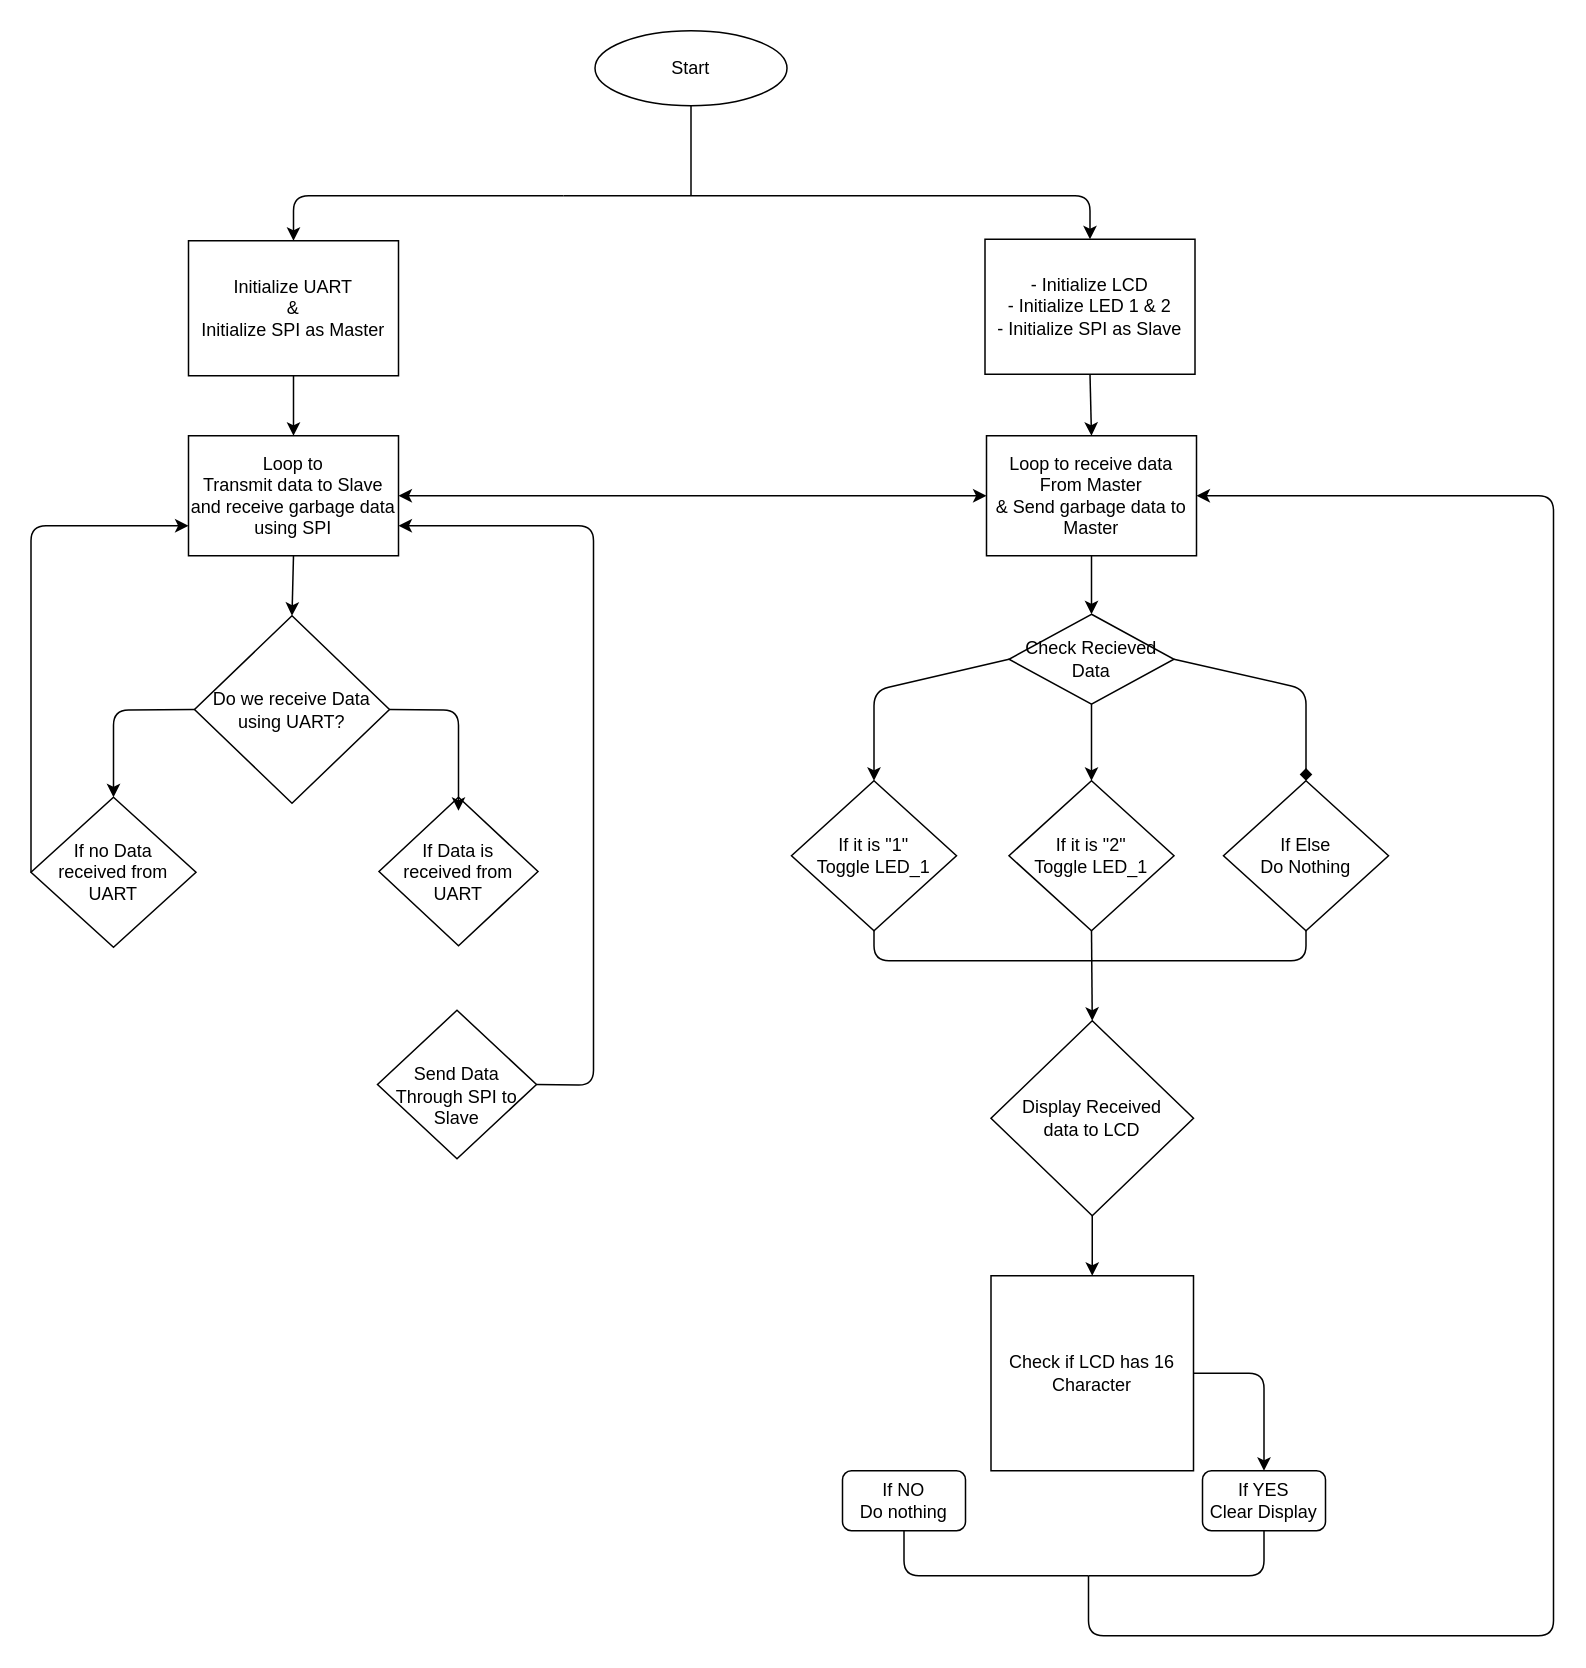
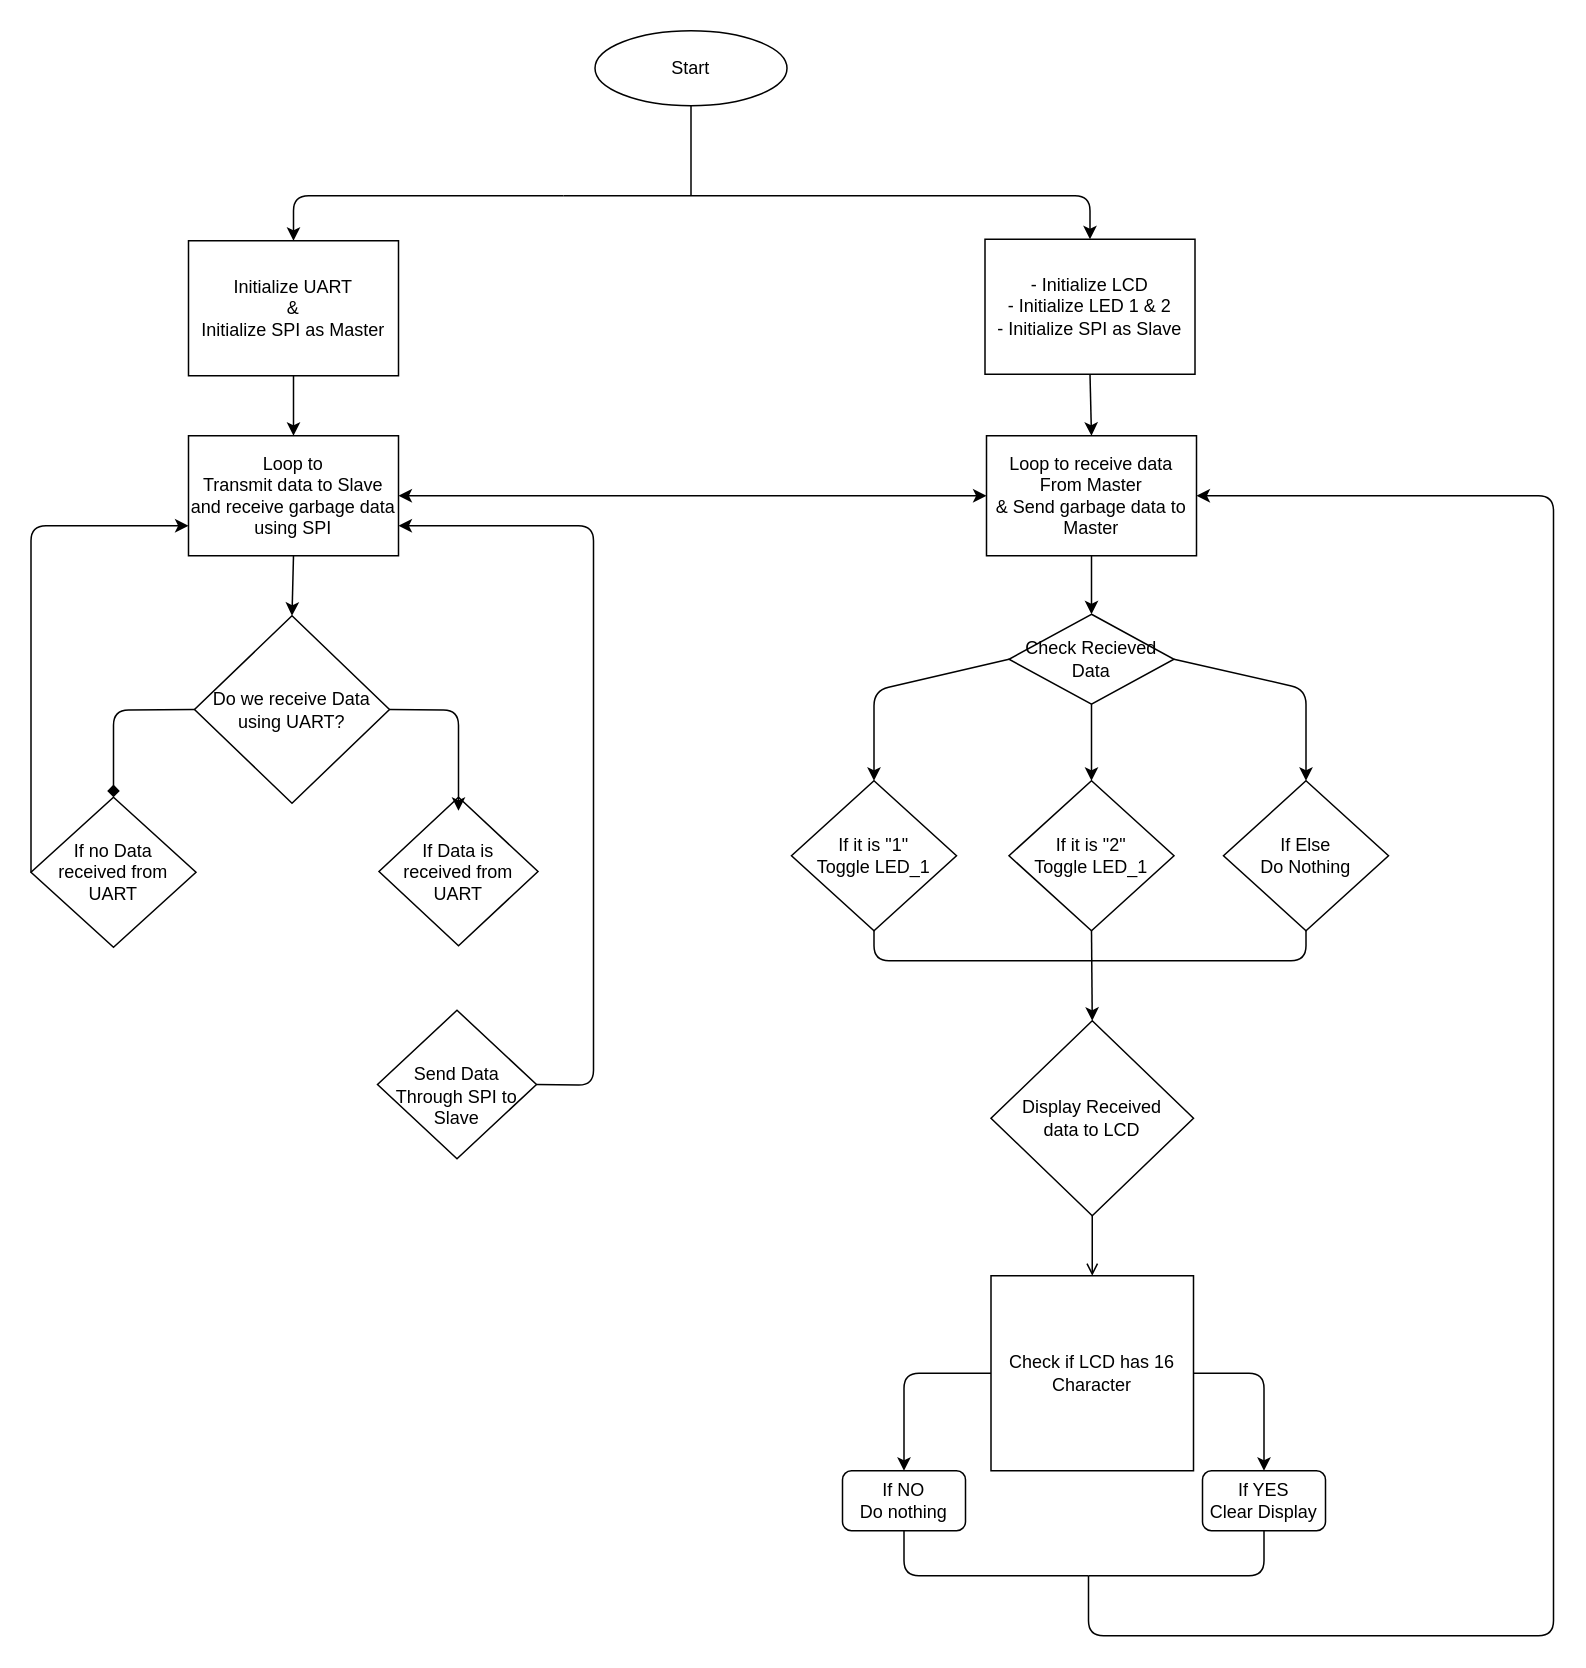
edge "Check Recieved Data" -> "If Else Do Nothing": arrowhead diamond -> classic
edge "Do we receive Data using UART?" -> "If no Data received from UART": arrowhead classic -> diamond
edge "Display Received data to LCD" -> "Check if LCD has 16 Character": arrowhead classic -> open
edge "Check if LCD has 16 Character" -> "If NO Do nothing": added
